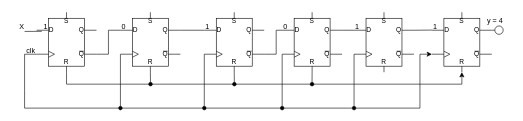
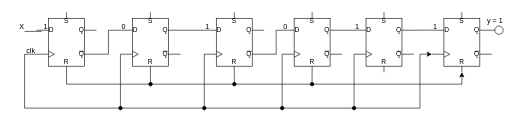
node "y = 4": label "y = 4" -> "y = 1"
